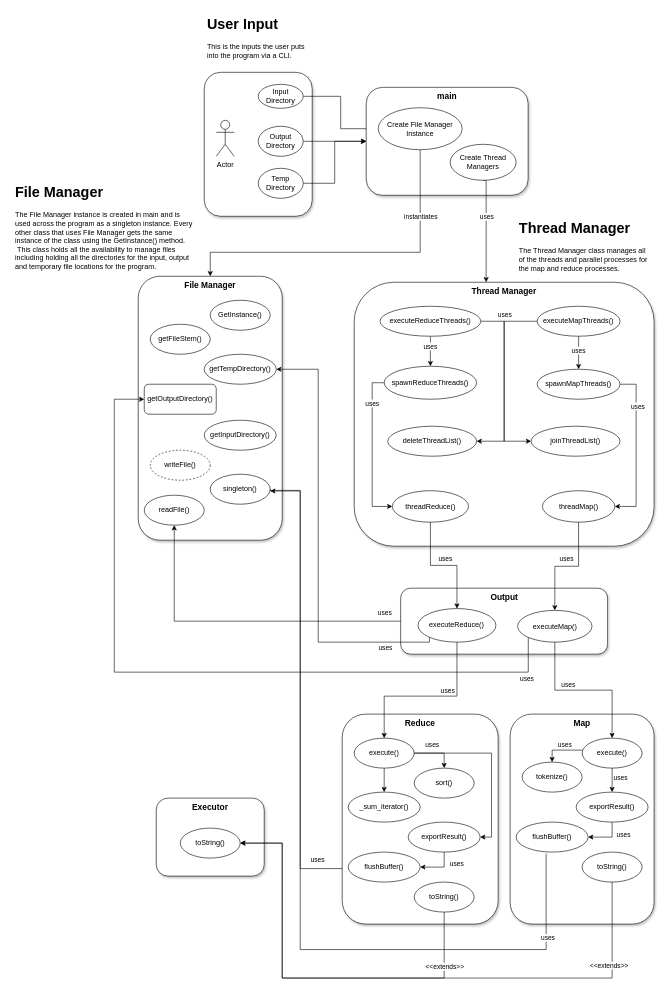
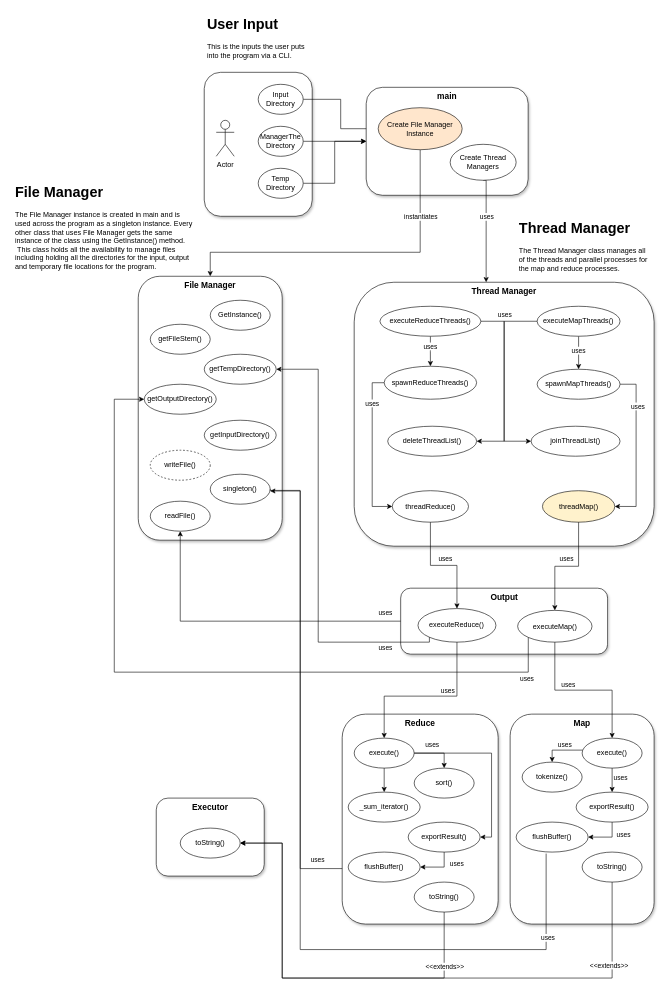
node "Input Directory": size 45x24 -> 45x30
node "Create File Manager Instance": fillcolor #ffffff -> #ffe6cc
node "Output Directory": label "Output Directory" -> "ManagerThe Directory"
node "getOutputDirectory()": shape rounded rectangle -> ellipse
node "threadMap()": fillcolor #ffffff -> #fff2cc
node "readFile()": moved (174, 510) -> (180, 516)
